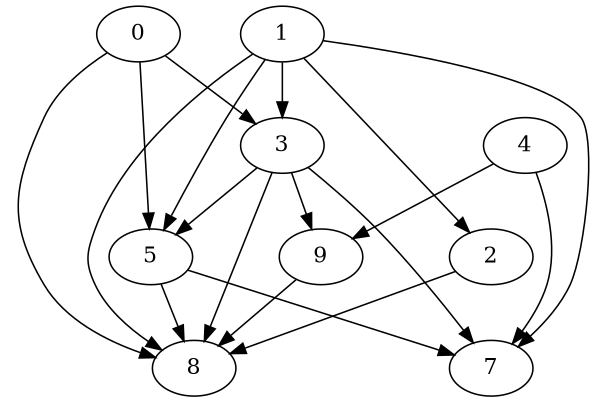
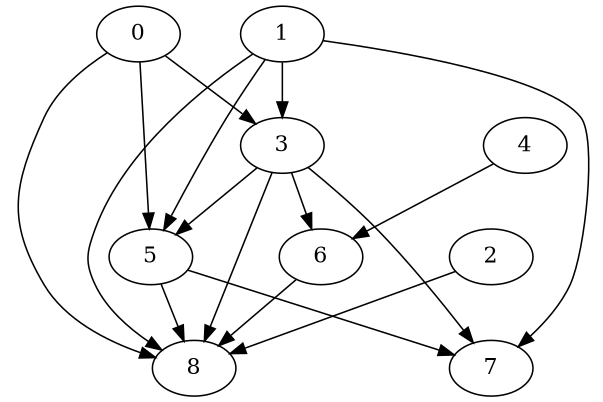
edge "1" -> "2": removed
edge "4" -> "7": removed
node "9": label "9" -> "6"
